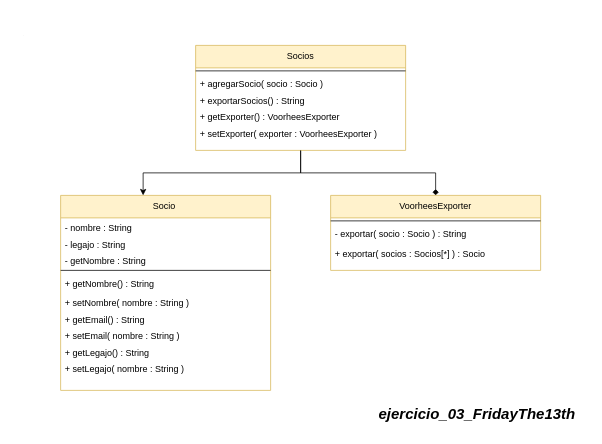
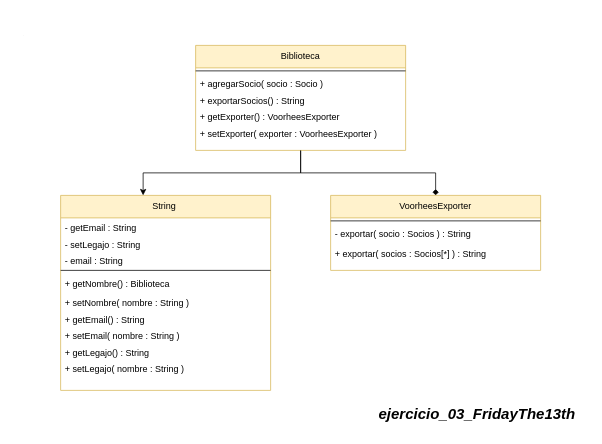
node "Socios": label "Socios" -> "Biblioteca"
node "Socio": label "Socio" -> "String"
node "- nombre : String": label "- nombre : String" -> "- getEmail : String"
node "- exportar( socio : Socio ) : String": label "- exportar( socio : Socio ) : String" -> "- exportar( socio : Socios ) : String"
node "- legajo : String": label "- legajo : String" -> "- setLegajo : String"
node "+ exportar( socios : Socios[*] ) : Socio": label "+ exportar( socios : Socios[*] ) : Socio" -> "+ exportar( socios : Socios[*] ) : String"
node "- getNombre : String": label "- getNombre : String" -> "- email : String"
node "+ getNombre() : String": label "+ getNombre() : String" -> "+ getNombre() : Biblioteca"
